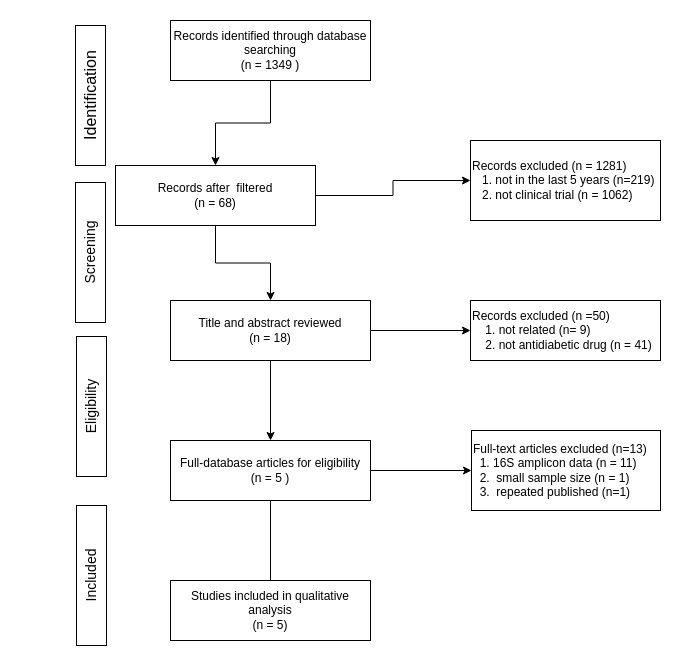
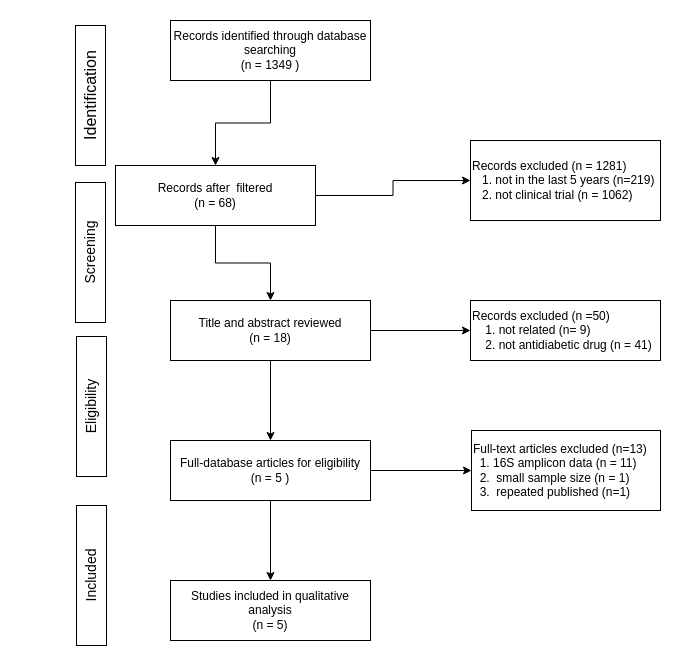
edge "Full-database articles for eligibility (n = 5 )" -- "Studies included in qualitative analysis (n = 5)": arrowhead none -> classic
